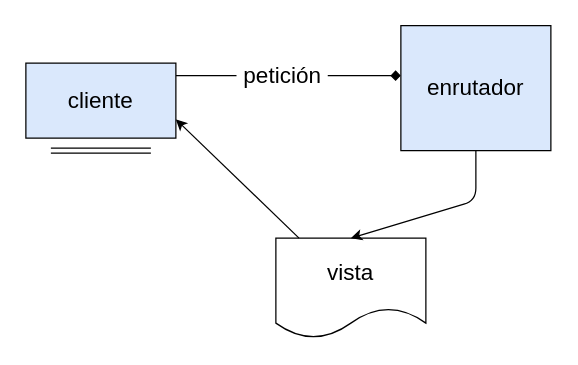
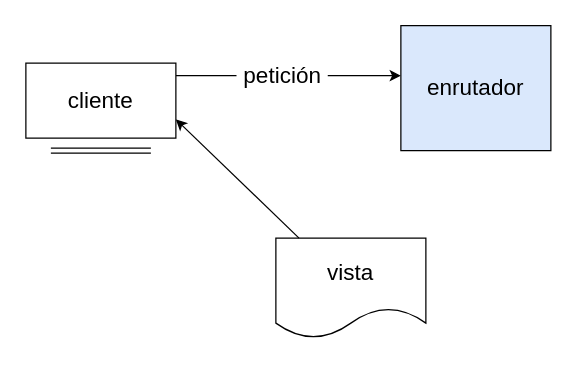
edge "cliente" -> "enrutador": arrowhead diamond -> classic
node "cliente": fillcolor #dae8fc -> #ffffff
edge "enrutador" -> "vista": removed
